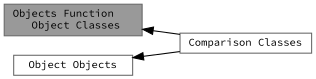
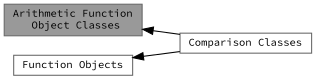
node "Objects Function Object Classes": label "Objects Function Object Classes" -> "Arithmetic Function Object Classes"
node "Object Objects": label "Object Objects" -> "Function Objects"
